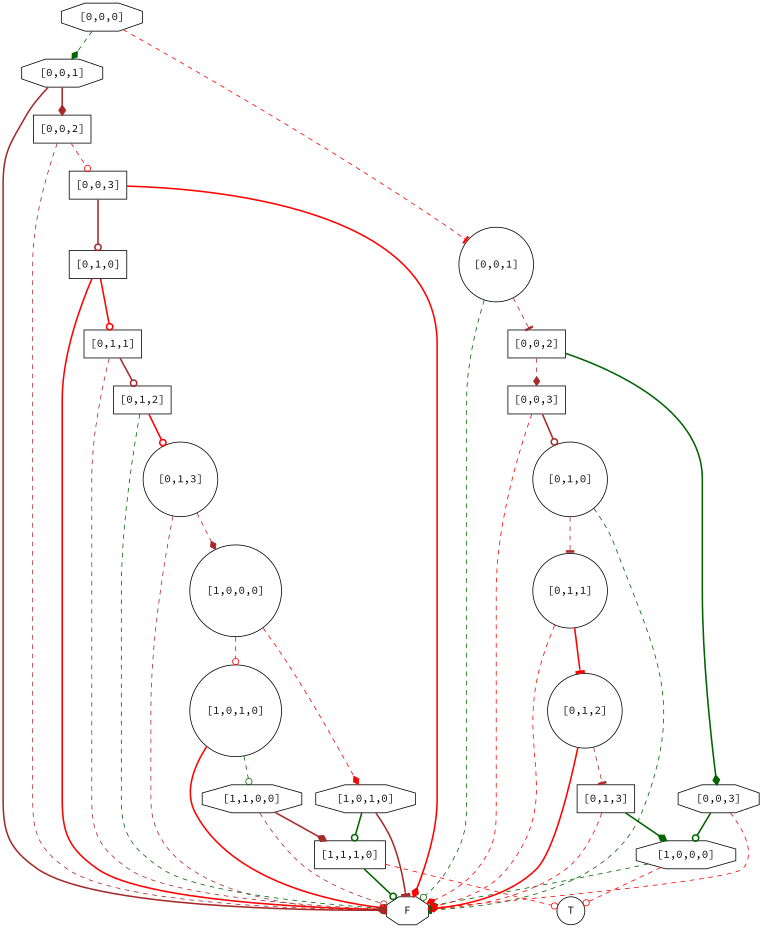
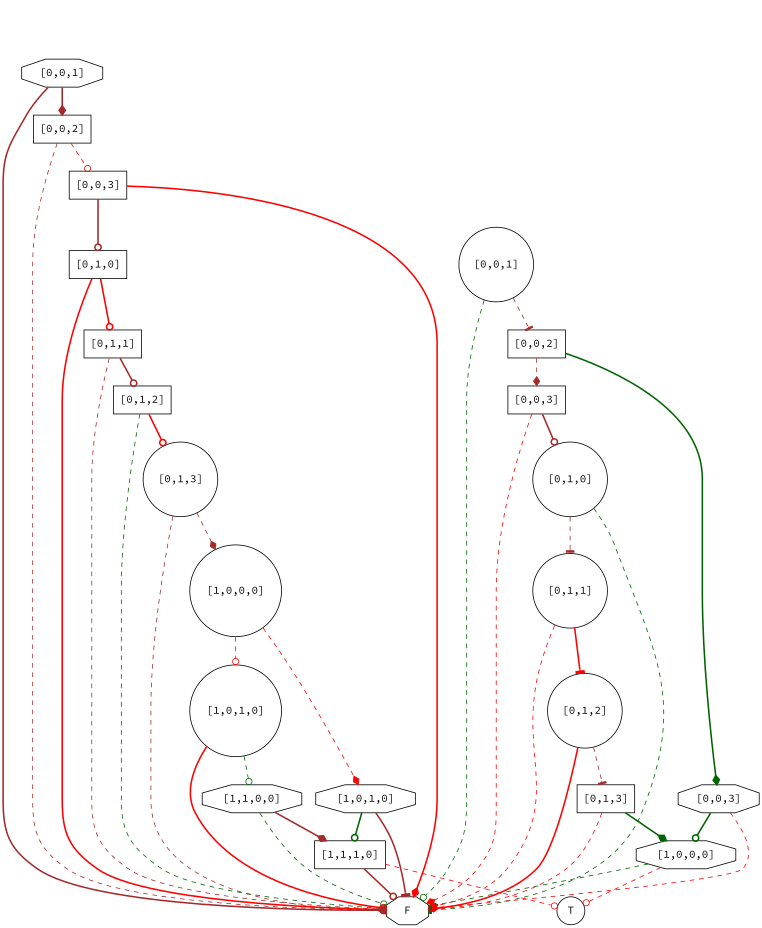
node "[0,0,0]": removed
edge "[1,1,0,0]" -> "F": color brown -> darkgreen
edge "[1,1,1,0]" -> "F": color darkgreen -> brown
